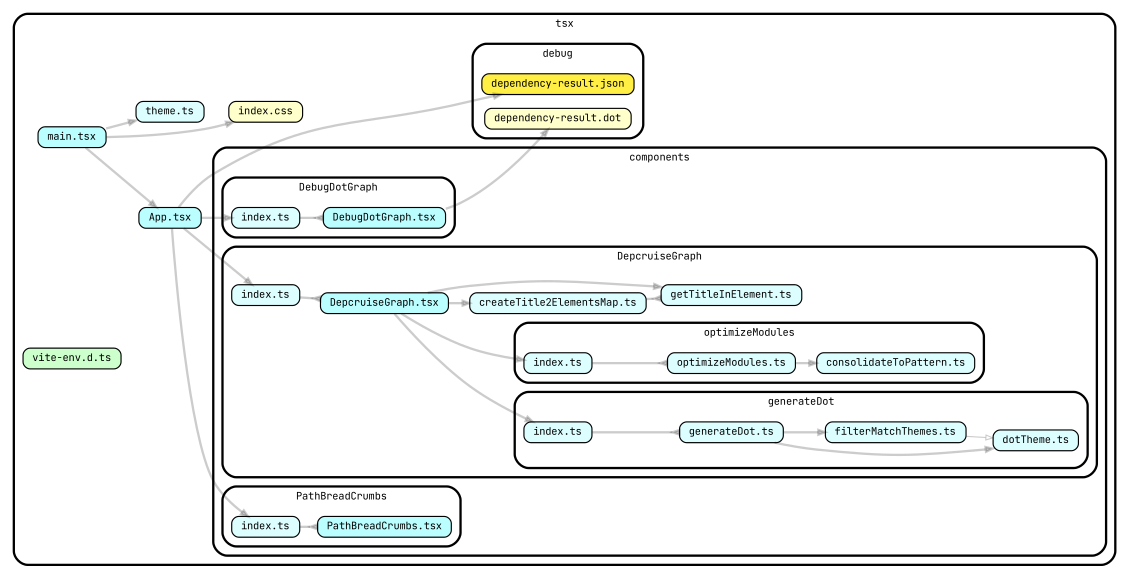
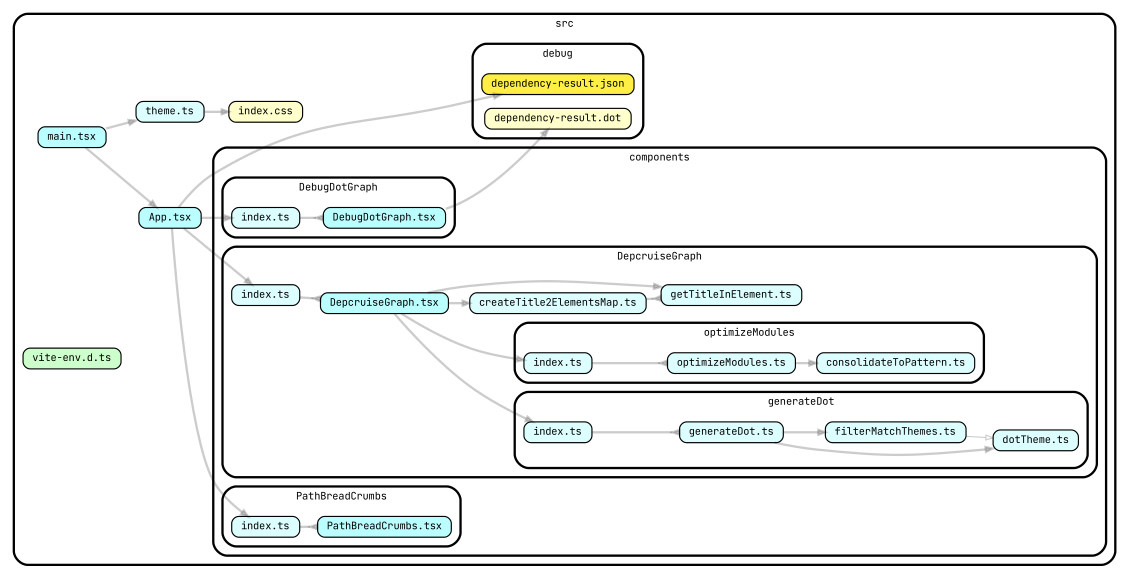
cluster "tsx": label "tsx" -> "src"
edge "main.tsx" -> "index.css": now "theme.ts" -> "index.css"
